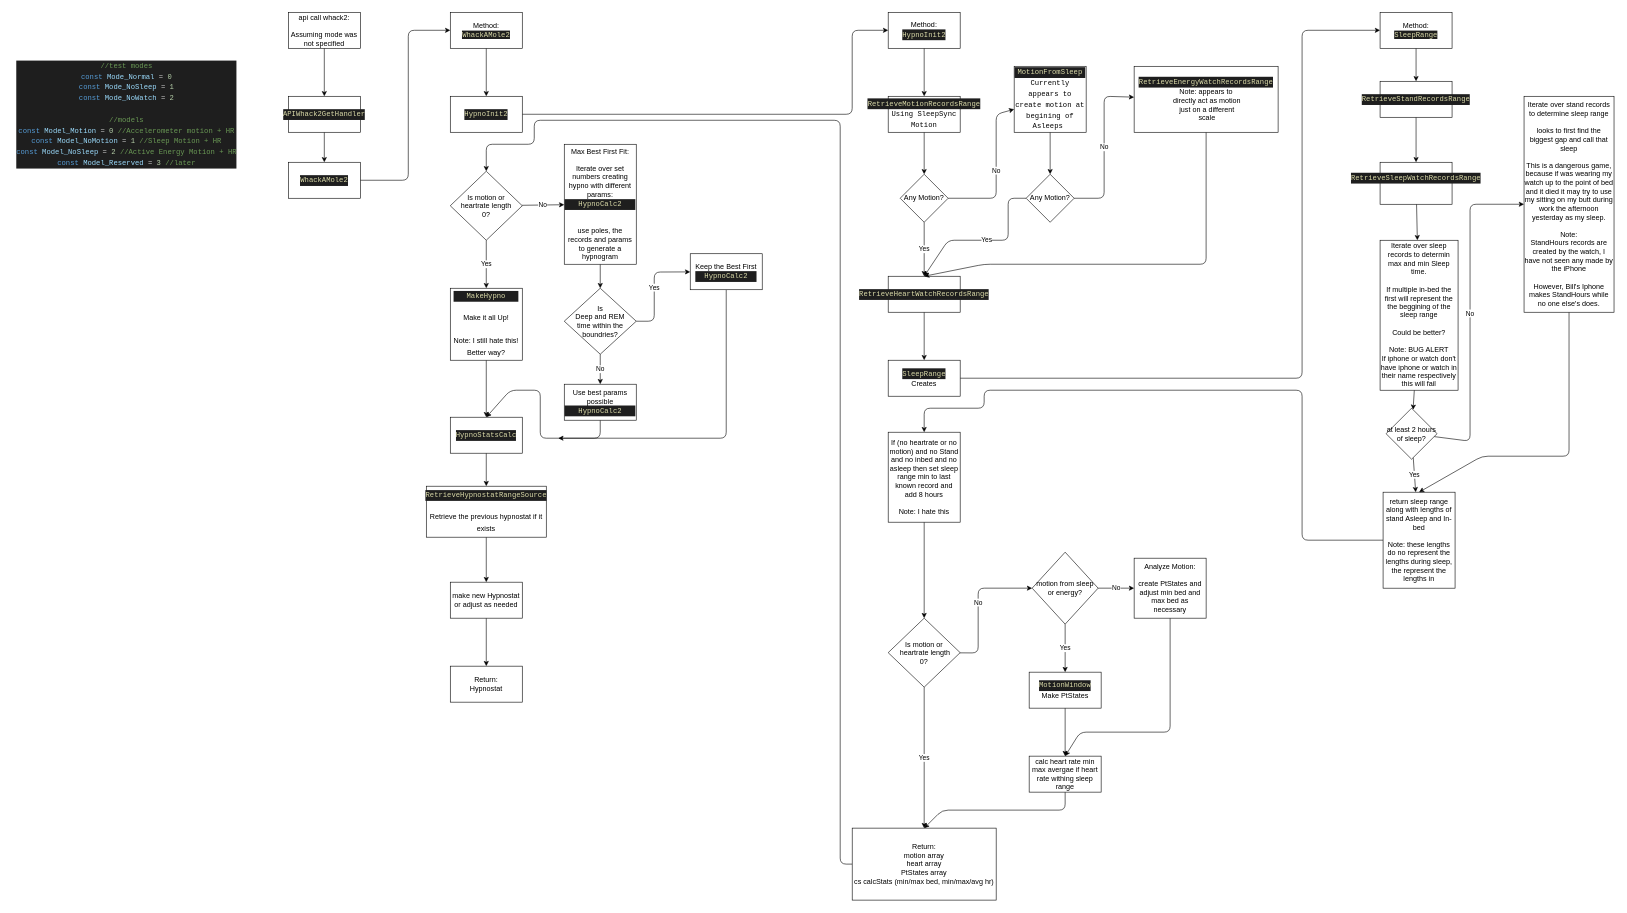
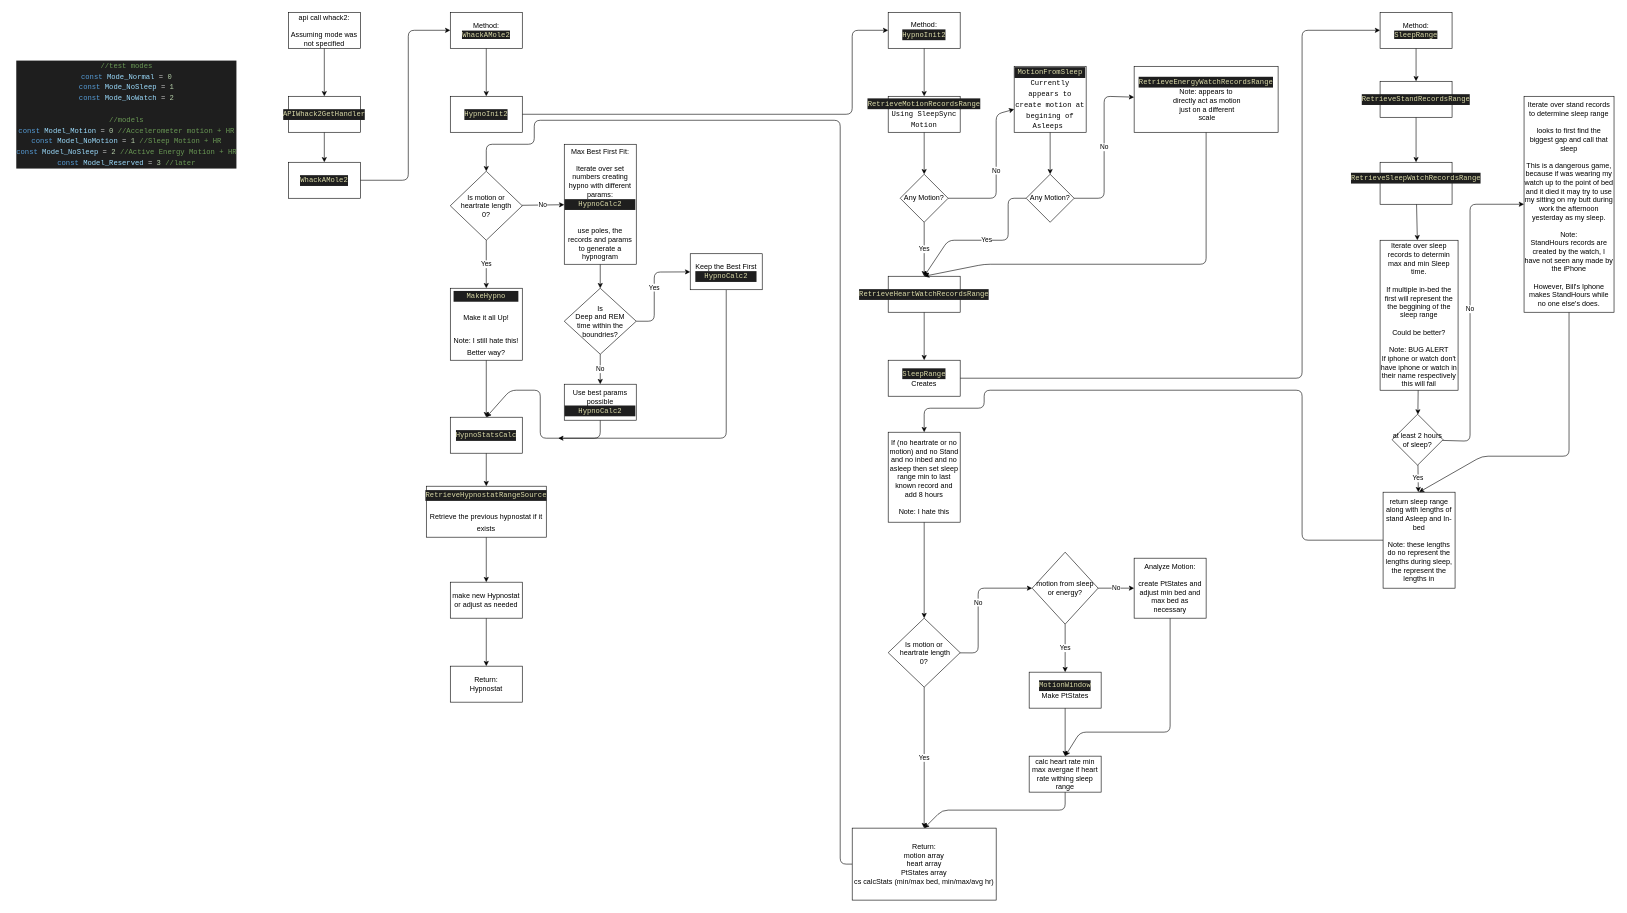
node "at least 2 hours of sleep?": moved (1412, 434) -> (1418, 440)
